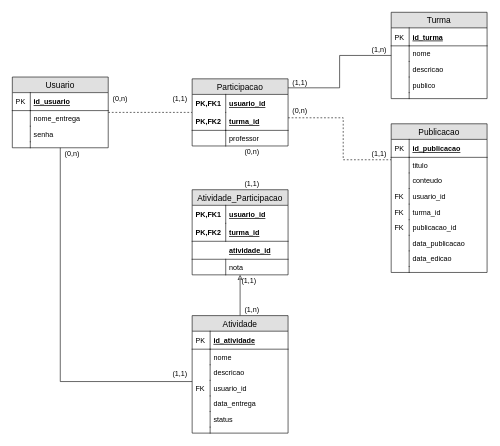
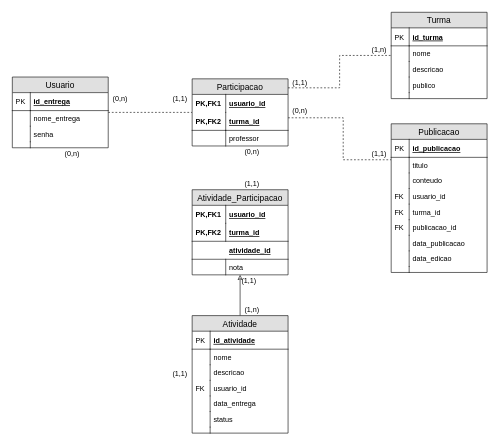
edge "Turma" -- "Participacao": style solid -> dashed
node "id_usuario": label "id_usuario" -> "id_entrega"
edge "Usuario" -- "Atividade": removed
